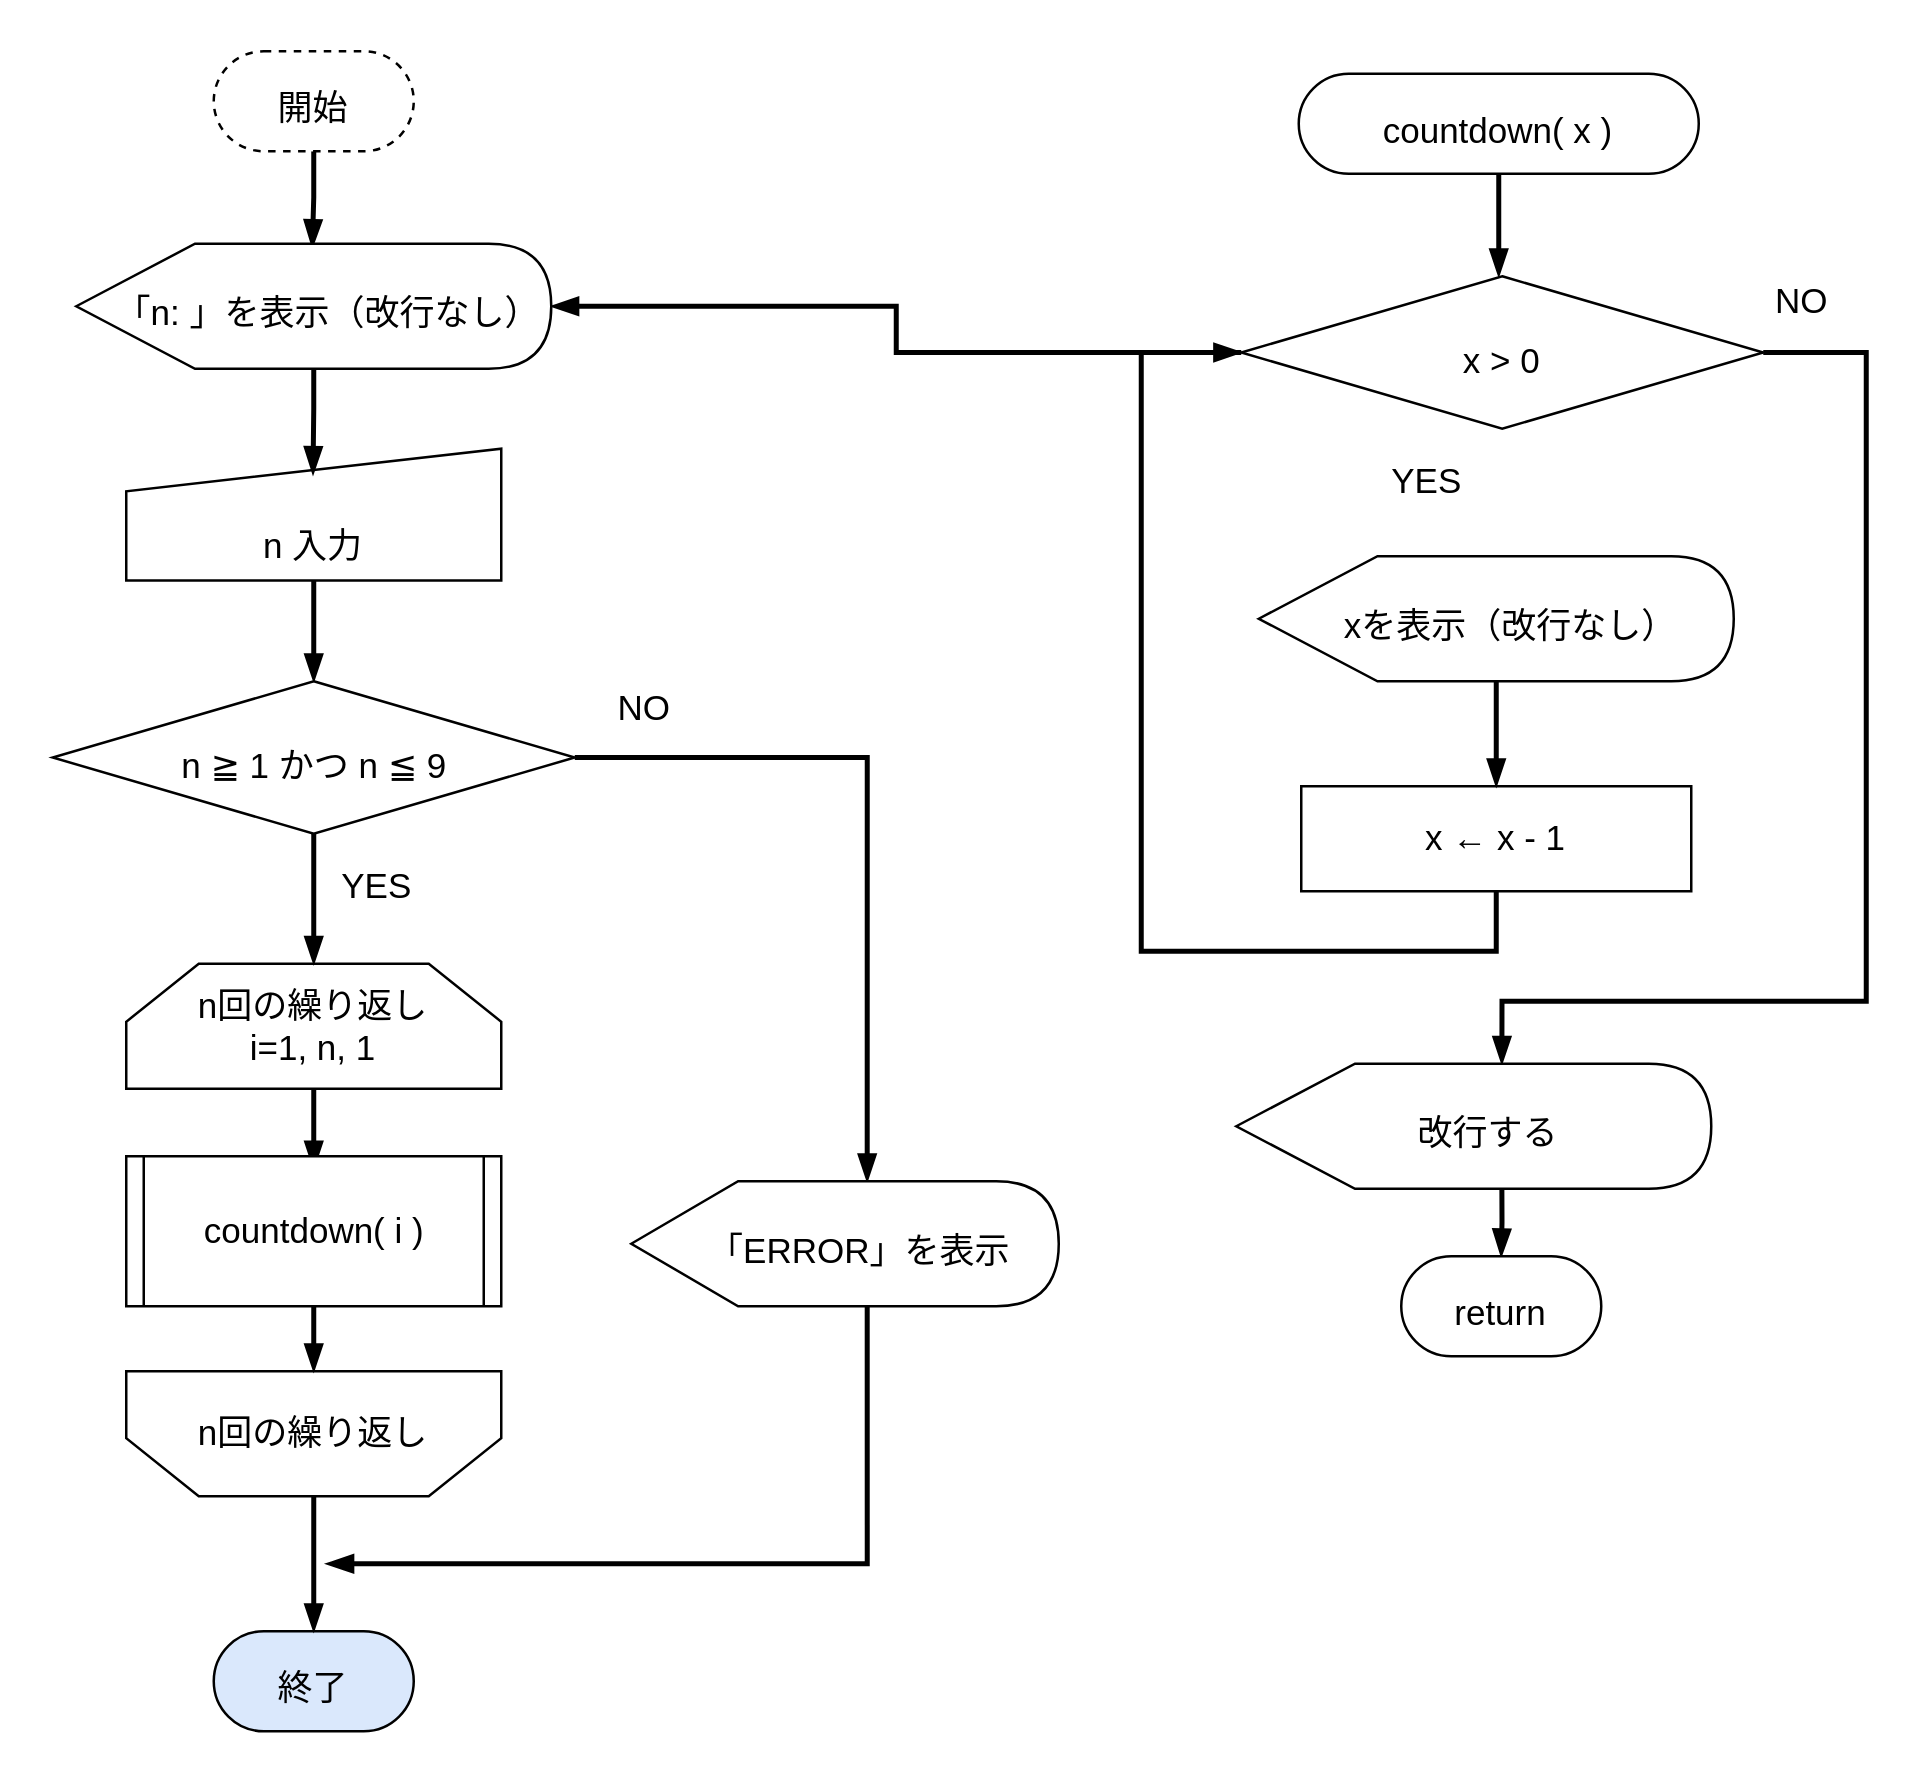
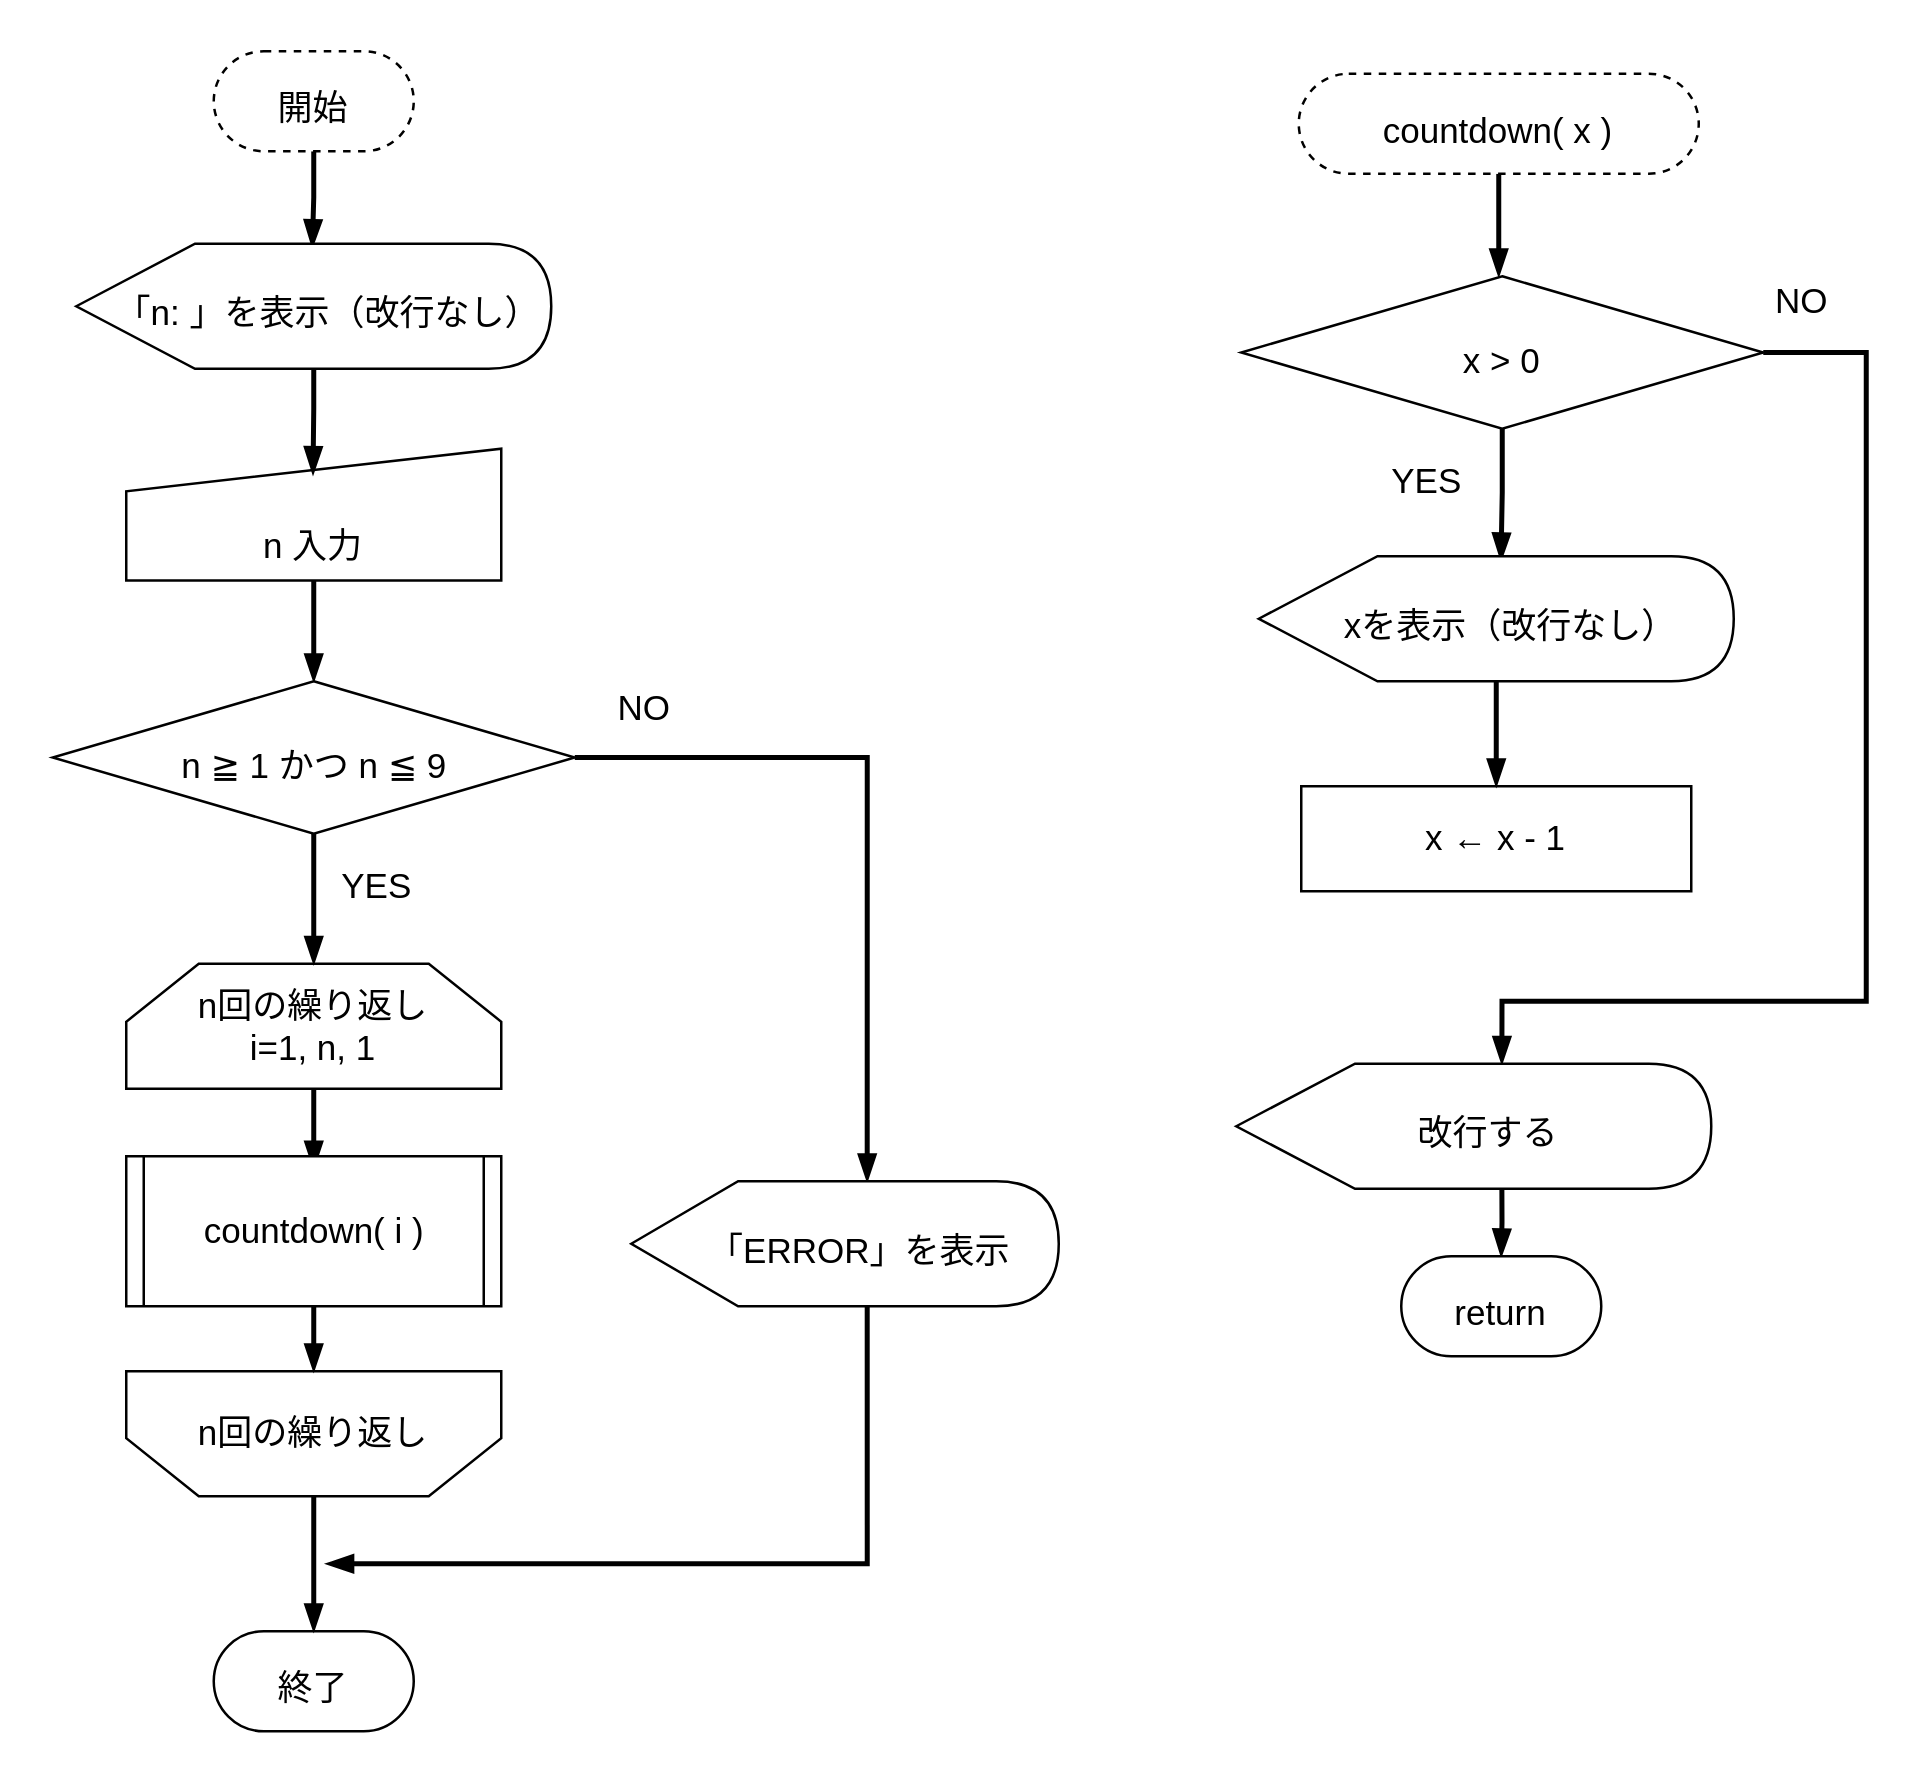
node "countdown( x )": style solid -> dashed
edge "x > 0" -> "「n: 」を表示（改行なし）": now "x > 0" -> "xを表示（改行なし）"
edge "x ← x - 1" -> "x > 0": removed
node "終了": fillcolor #dae8fc -> #ffffff
